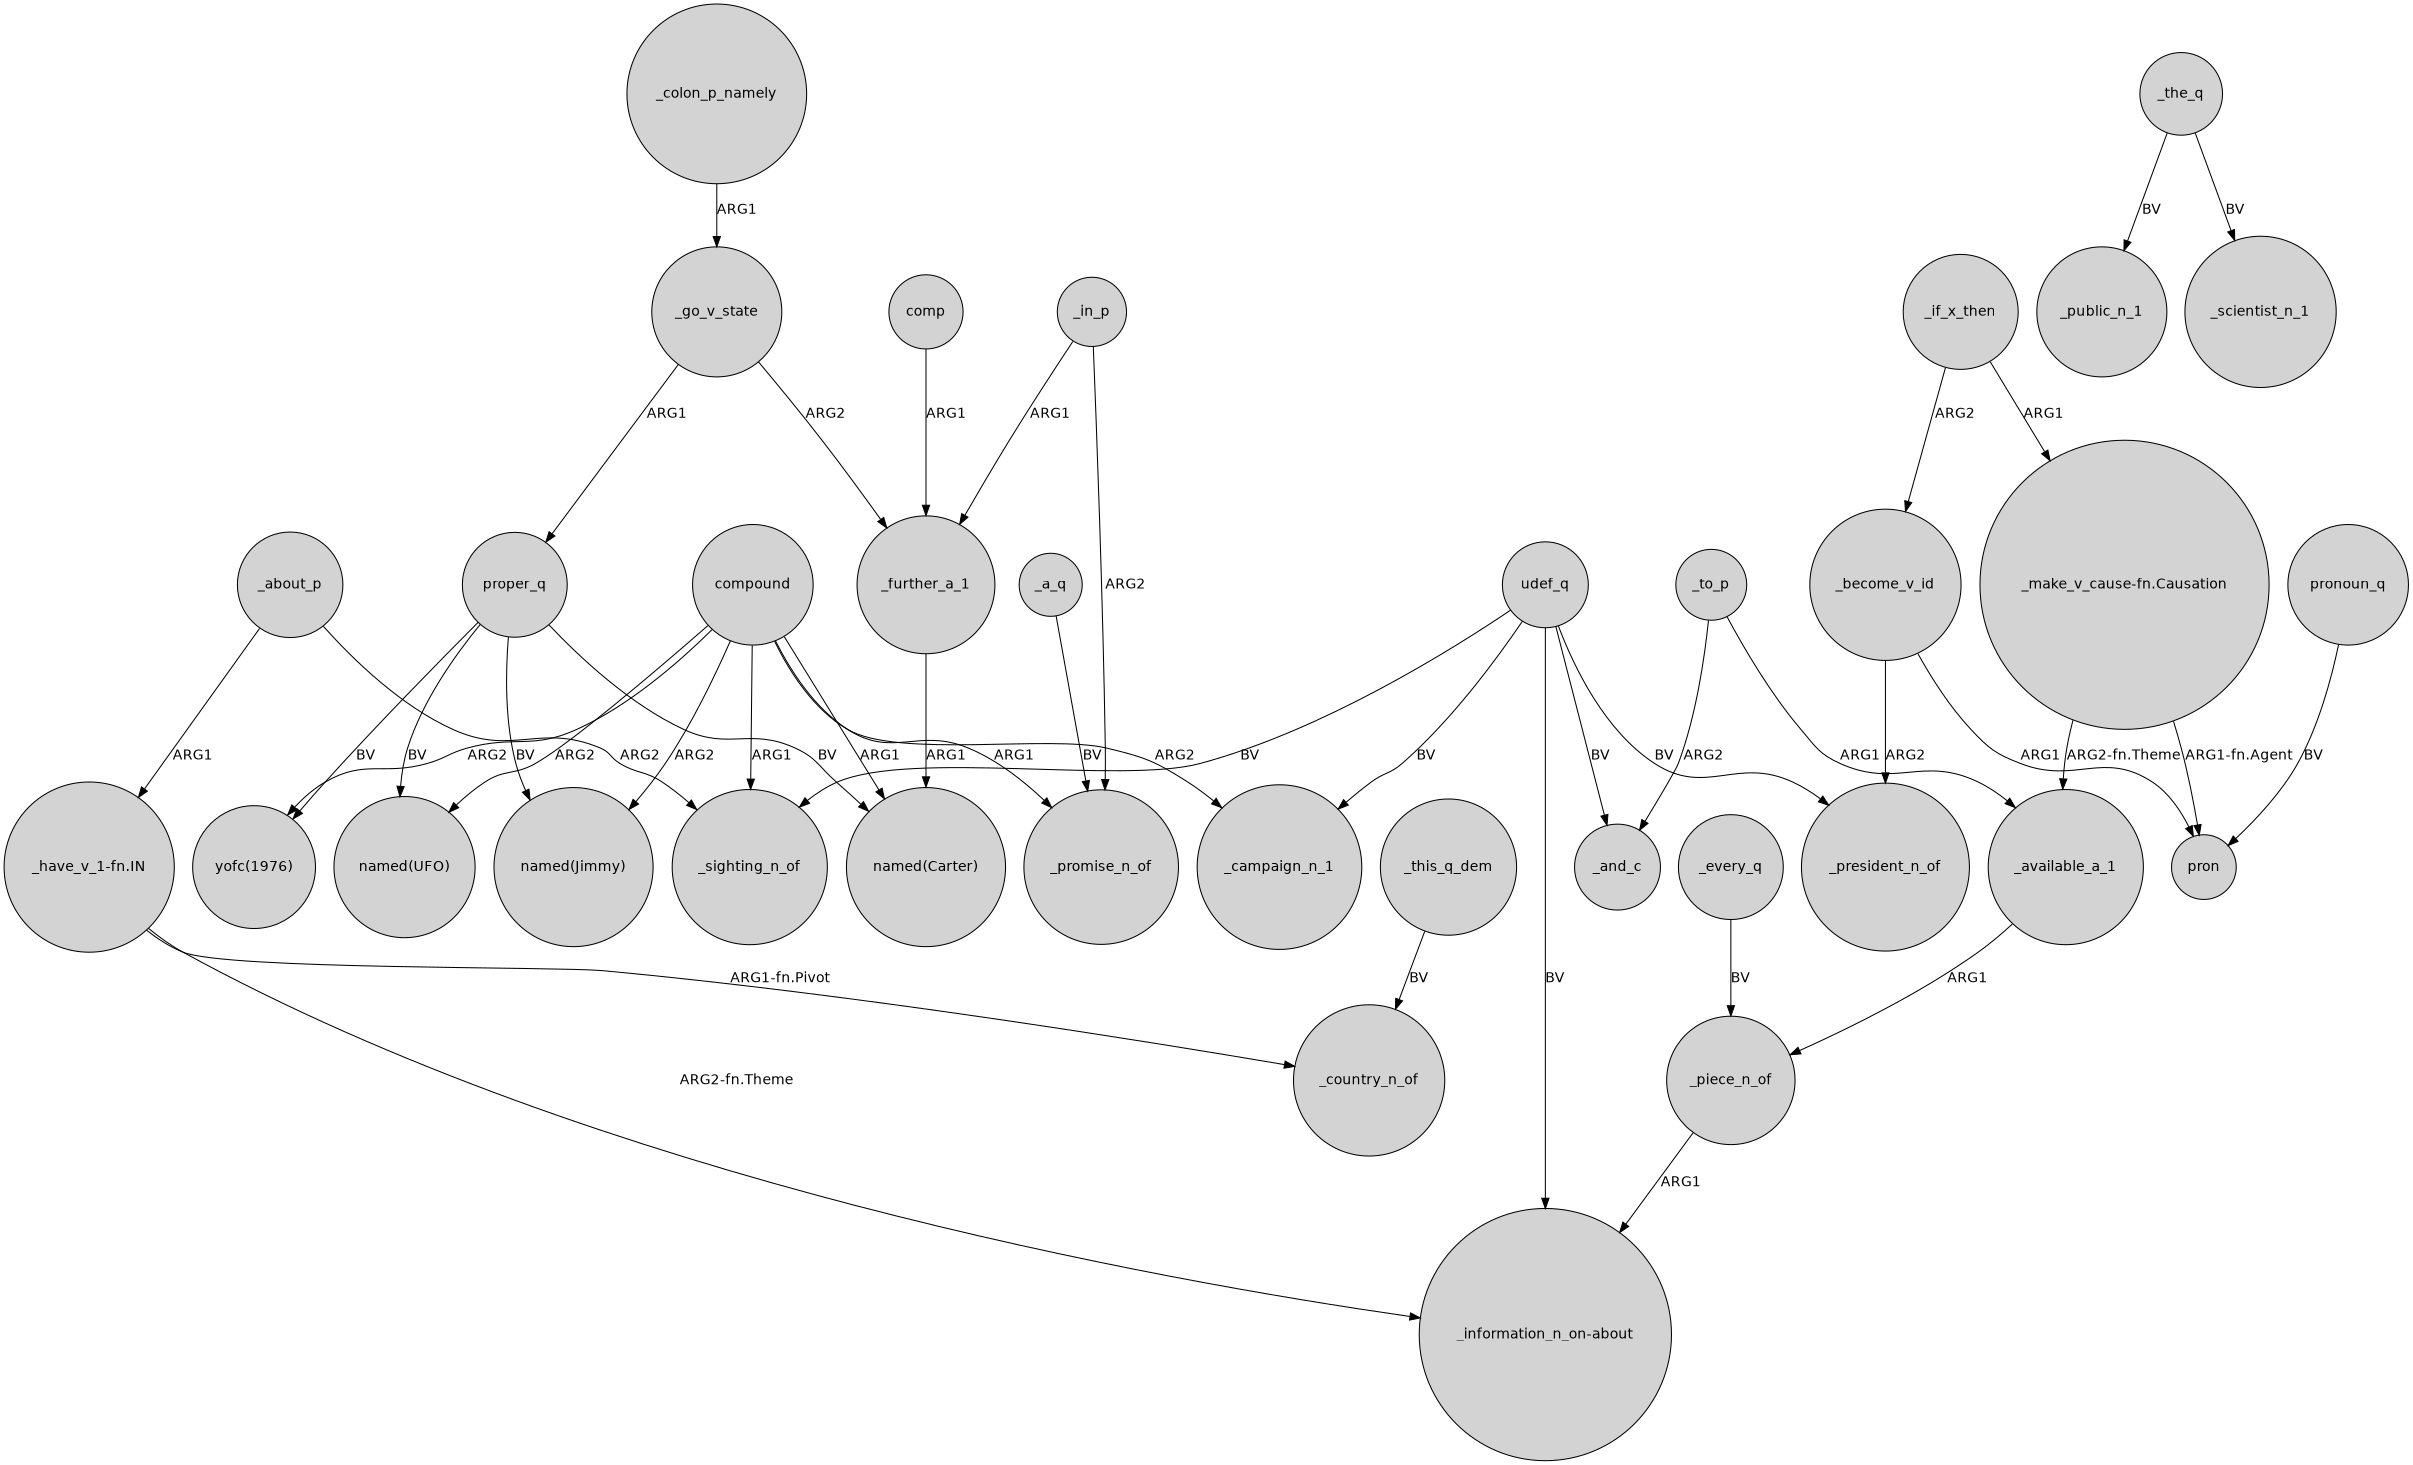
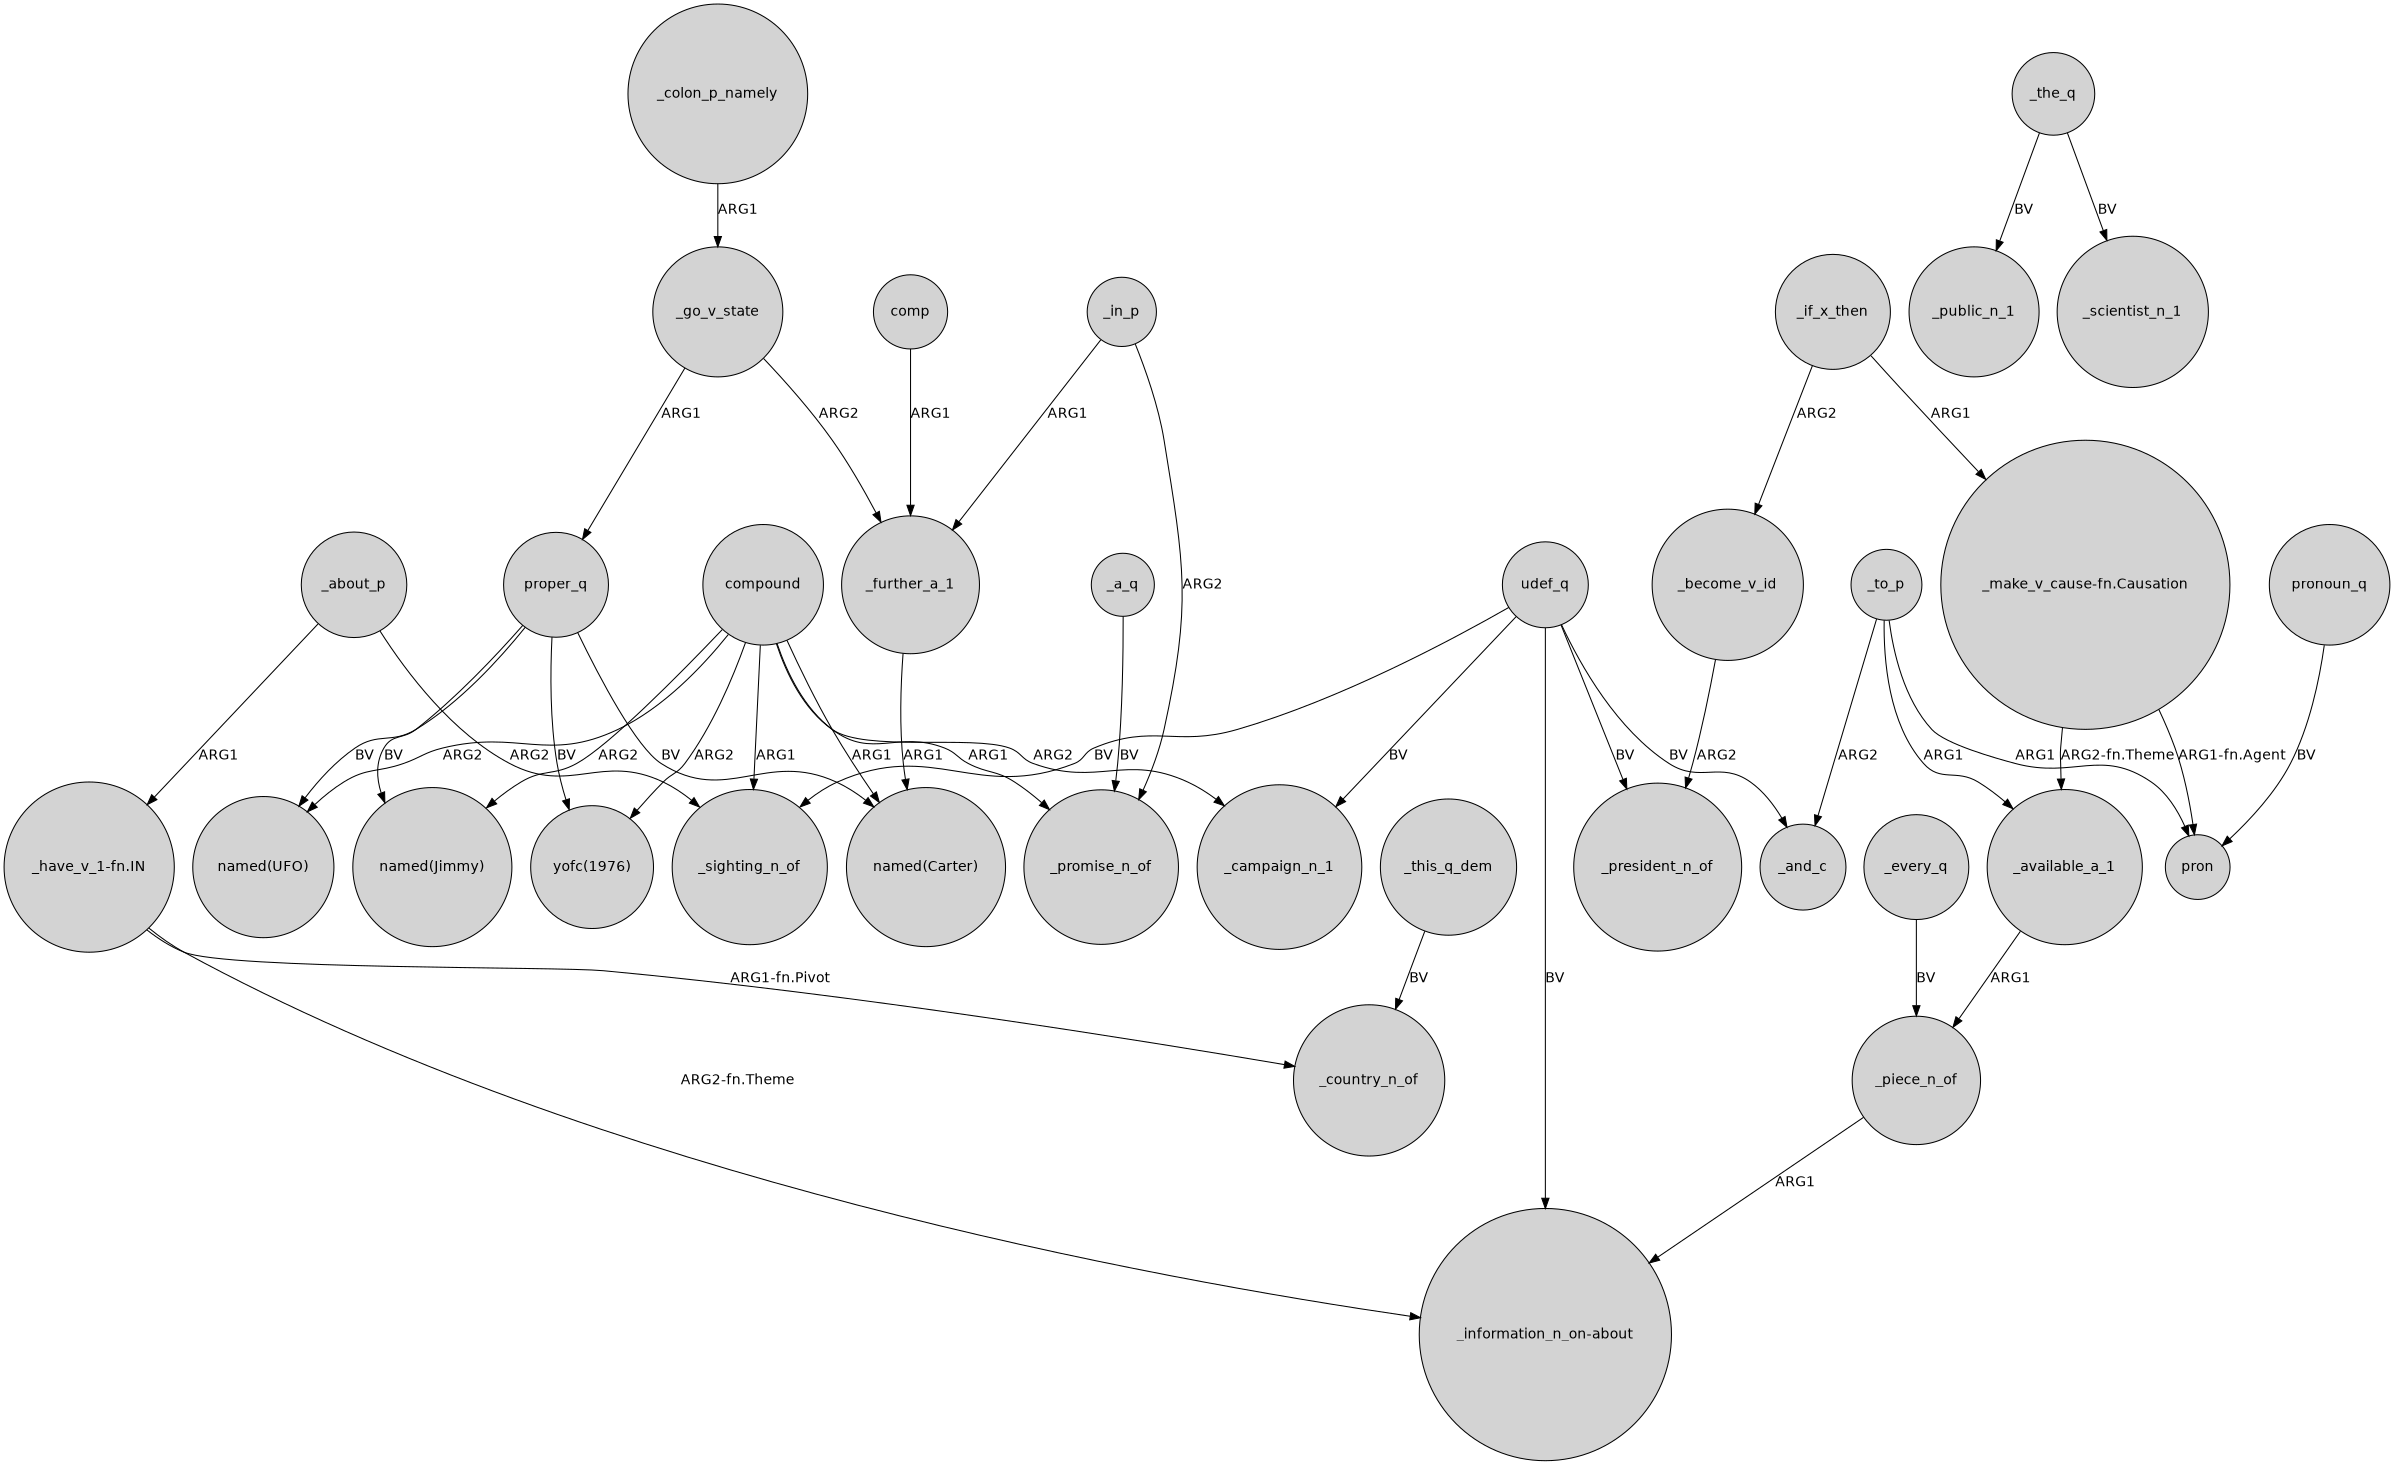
edge "_become_v_id" -> "pron": now "_to_p" -> "pron"
